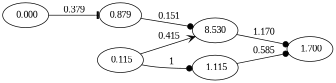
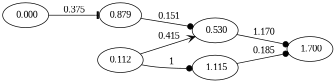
edge "0.000" -> "0.879": label " 0.379" -> " 0.375"
node "8.530": label "8.530" -> "0.530"
edge "1.115" -> "1.700": label " 0.585" -> " 0.185"
node "0.115": label "0.115" -> "0.112"
